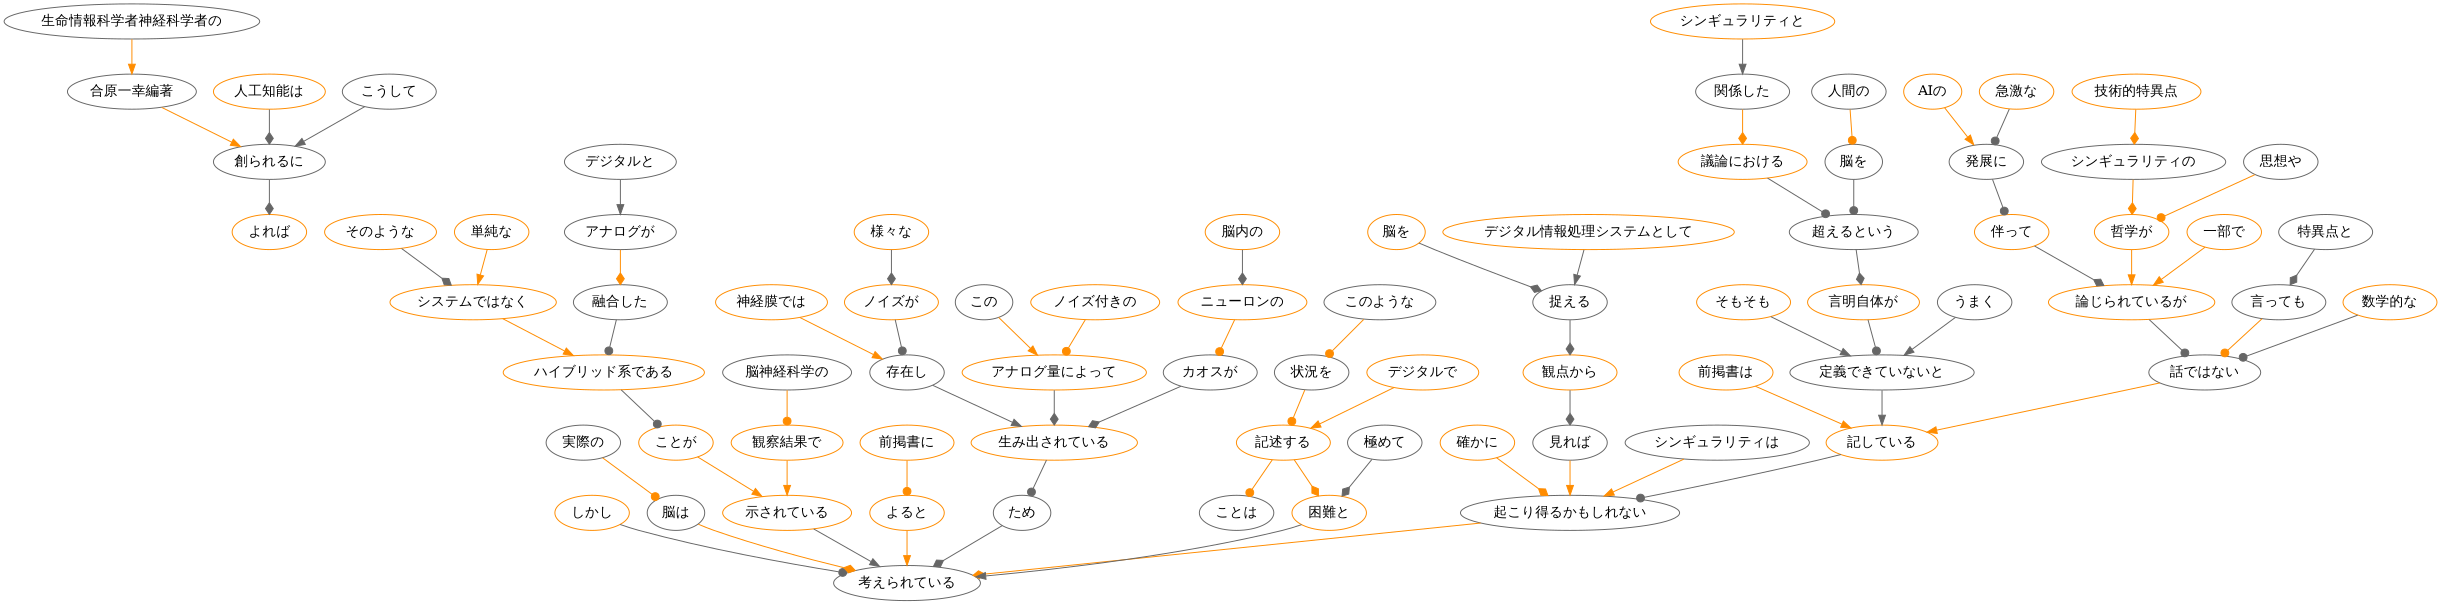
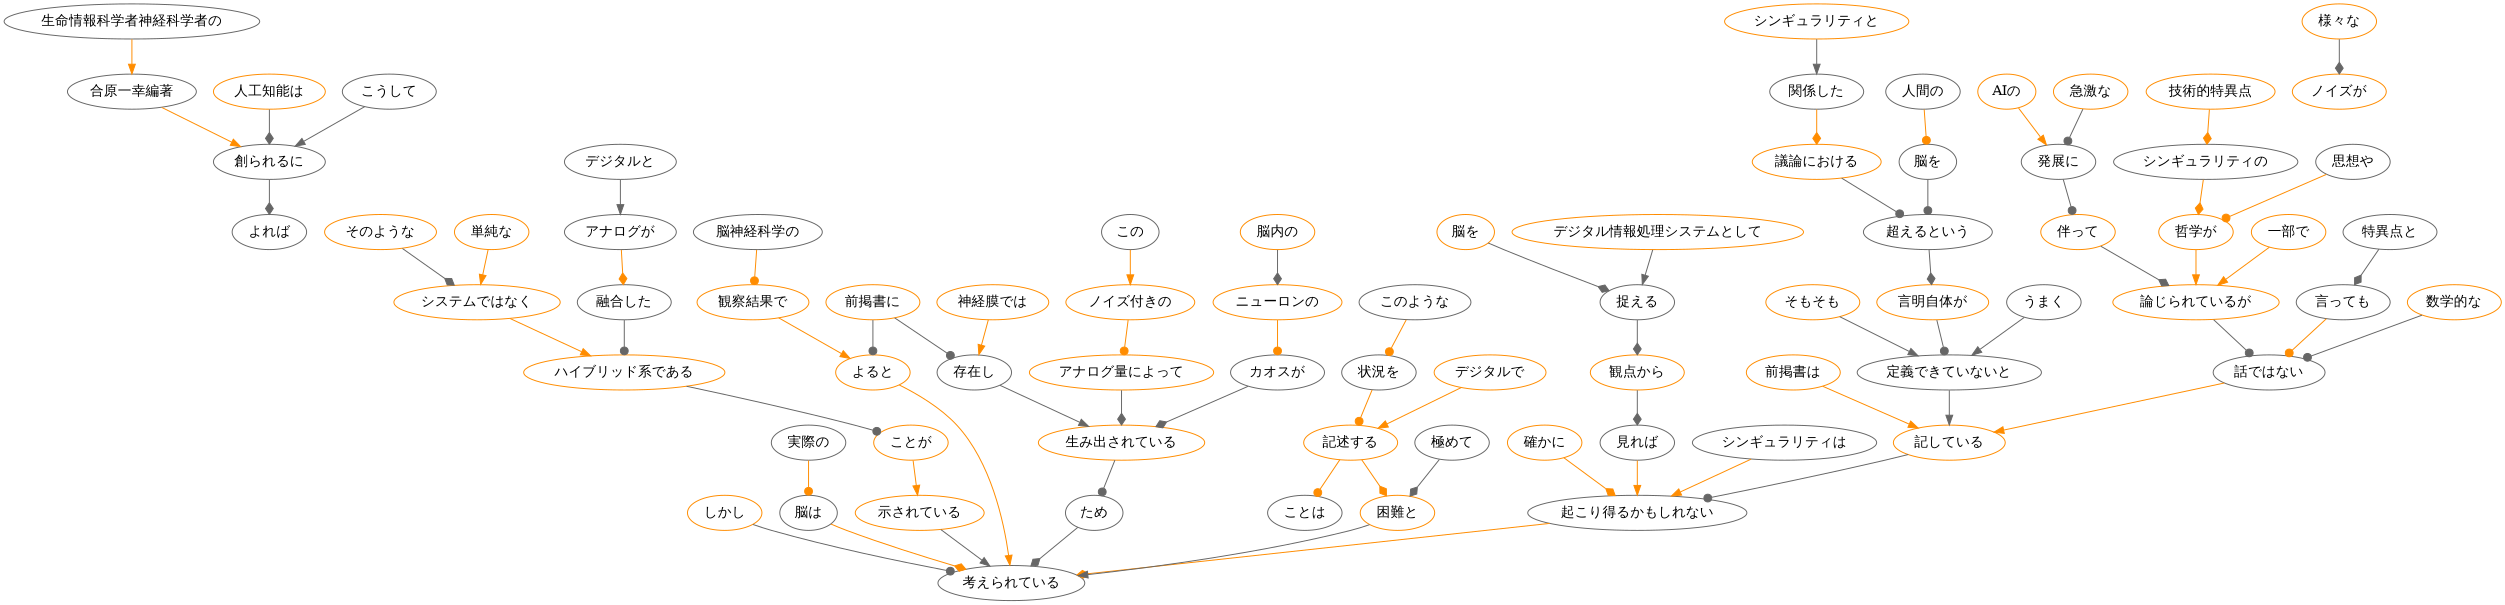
node "よれば": color darkorange -> gray40
edge "ノイズが" -> "存在し": now "前掲書に" -> "存在し"
edge "この" -> "アナログ量によって": now "この" -> "ノイズ付きの"
edge "観察結果で" -> "示されている": now "観察結果で" -> "よると"
edge "前掲書に" -> "よると": color darkorange -> gray40
